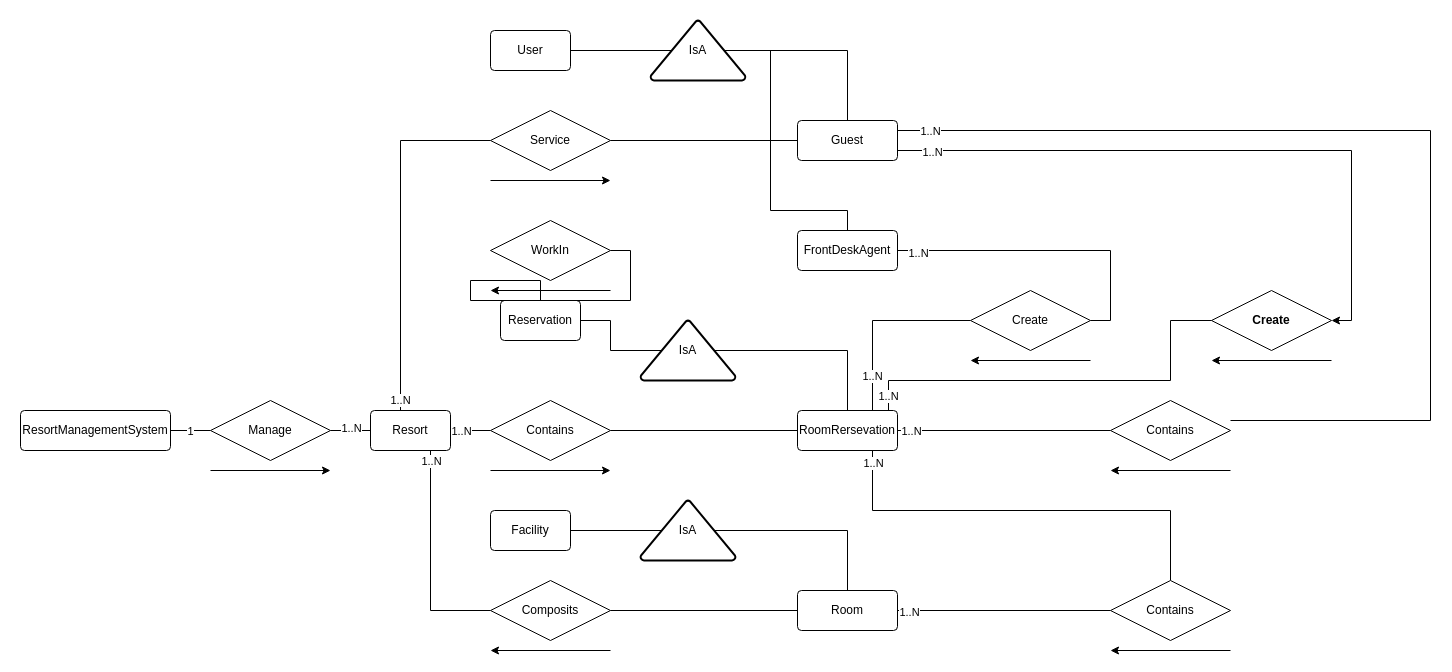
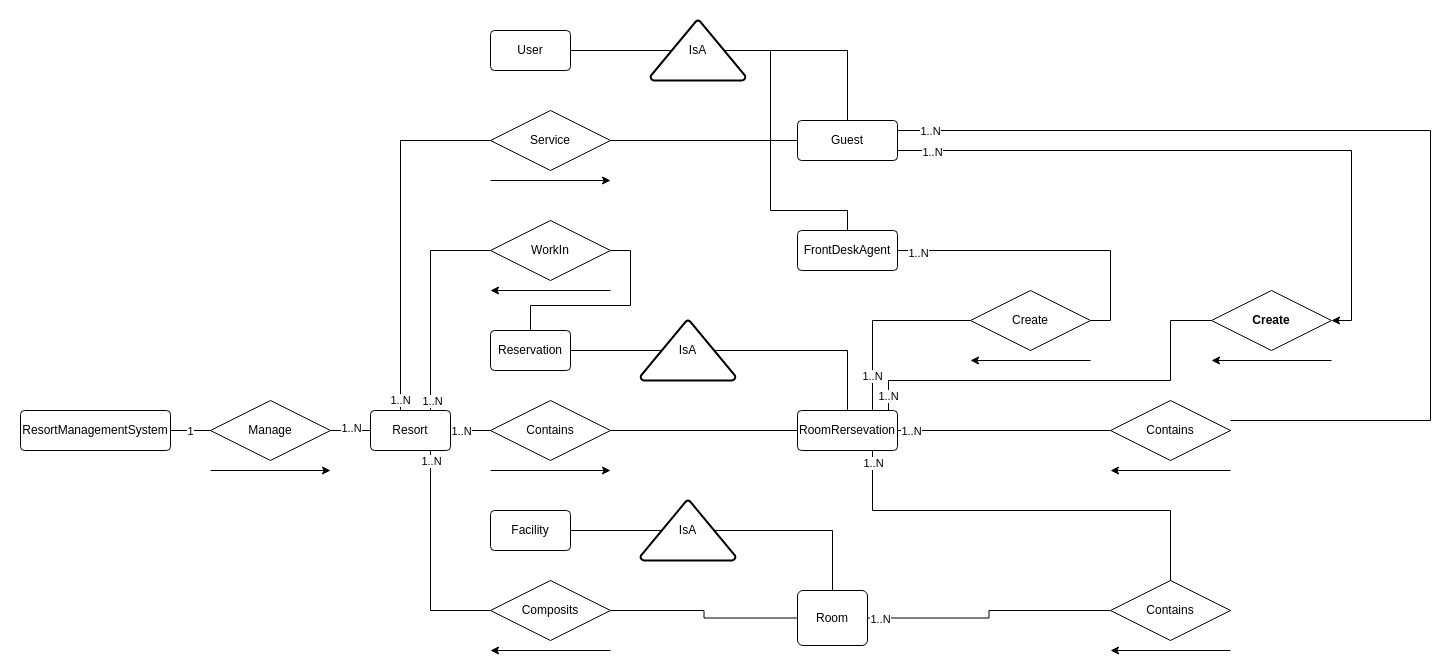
edge "WorkIn" -- "Resort": added, label "1..N"
node "Reservation": moved (541, 321) -> (531, 351)
node "Room": size 100x40 -> 70x55
